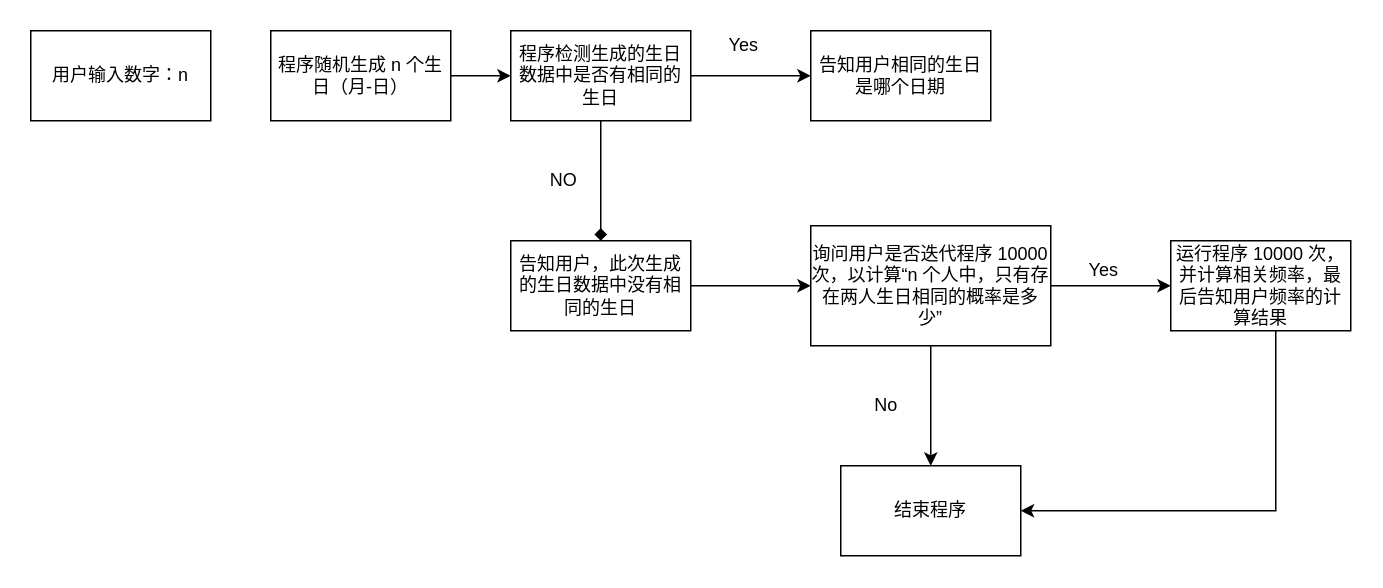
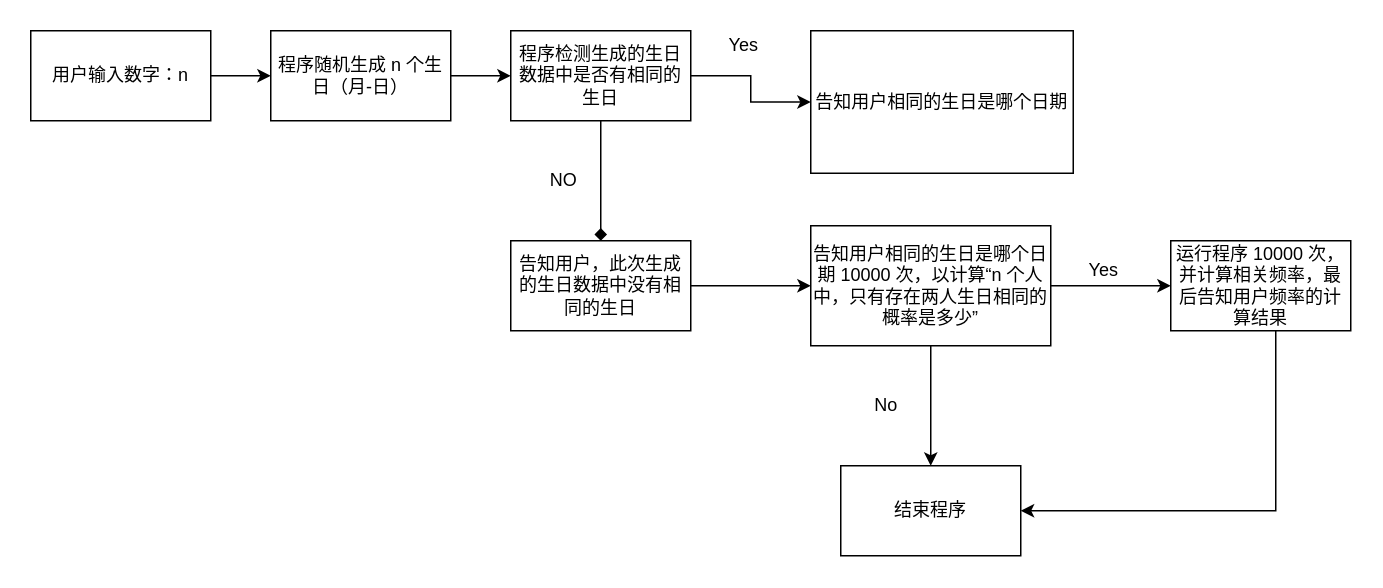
edge "用户输入数字：n" -> "程序随机生成 n 个生日（月-日）": added
node "告知用户相同的生日是哪个日期": size 180x90 -> 263x143
node "询问用户是否迭代程序 10000 次，以计算“n 个人中，只有存在两人生日相同的概率是多少”": label "询问用户是否迭代程序 10000 次，以计算“n 个人中，只有存在两人生日相同的概率是多少”" -> "告知用户相同的生日是哪个日期 10000 次，以计算“n 个人中，只有存在两人生日相同的概率是多少”"
